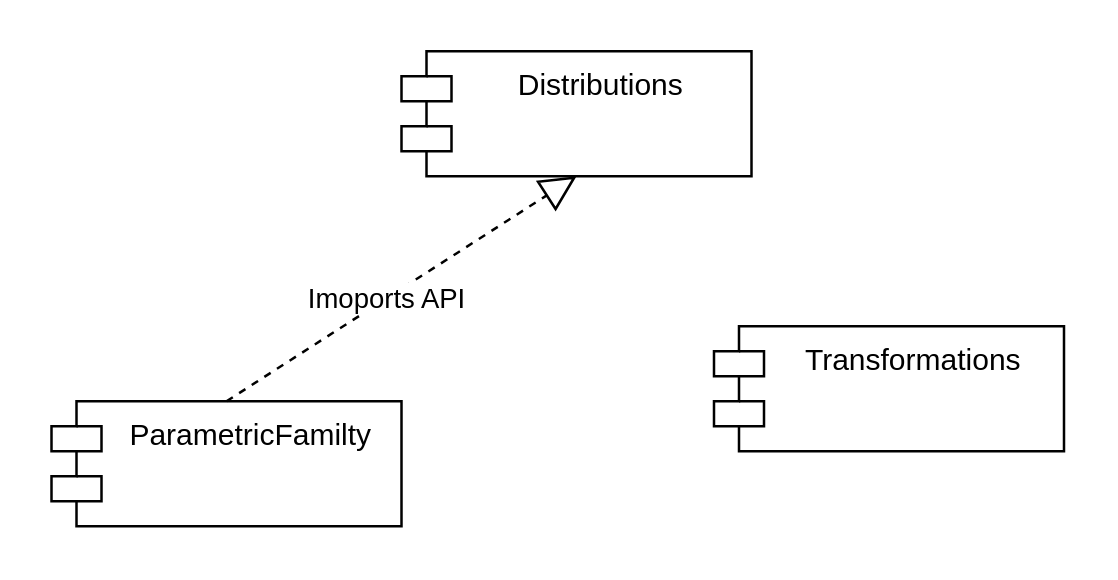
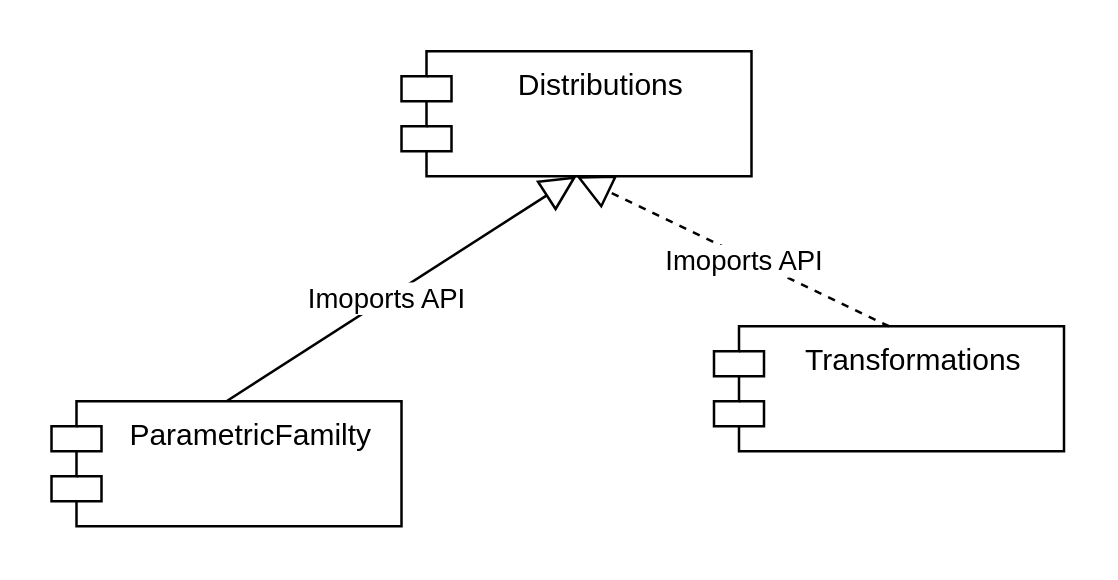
edge "Transformations" -> "Distributions": added, label "Imoports API"
edge "ParametricFamilty" -> "Distributions": style dashed -> solid
